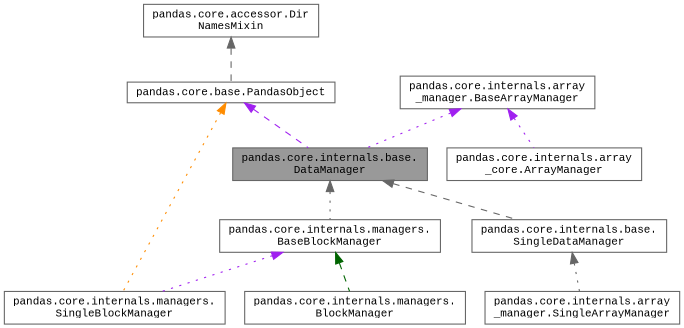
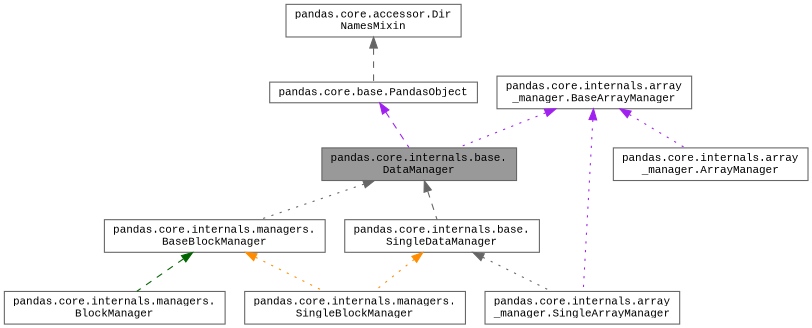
node "pandas.core.internals.array _core.ArrayManager": label "pandas.core.internals.array _core.ArrayManager" -> "pandas.core.internals.array _manager.ArrayManager"
edge "pandas.core.internals.managers. SingleBlockManager" -> "pandas.core.base.PandasObject": now "pandas.core.internals.managers. SingleBlockManager" -> "pandas.core.internals.base. SingleDataManager"
edge "pandas.core.internals.array _manager.SingleArrayManager" -> "pandas.core.internals.array _manager.BaseArrayManager": added
edge "pandas.core.internals.managers. SingleBlockManager" -> "pandas.core.internals.managers. BaseBlockManager": color purple -> darkorange
